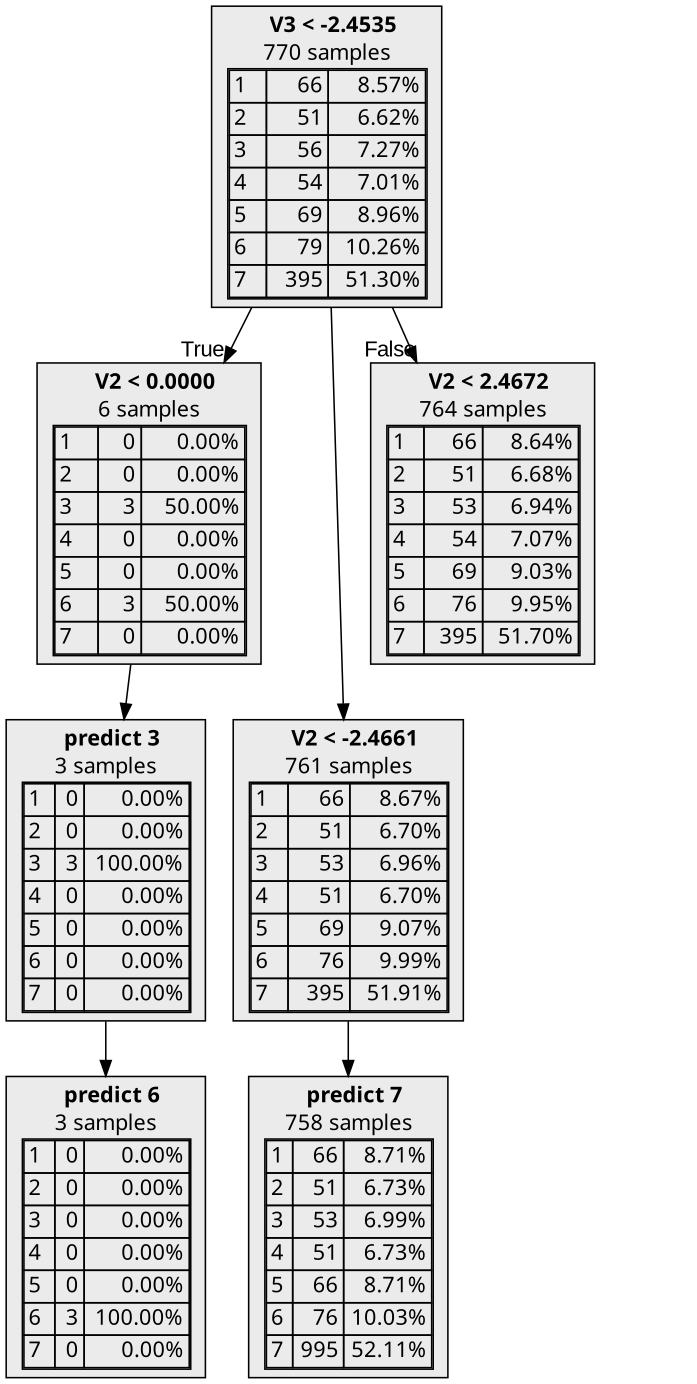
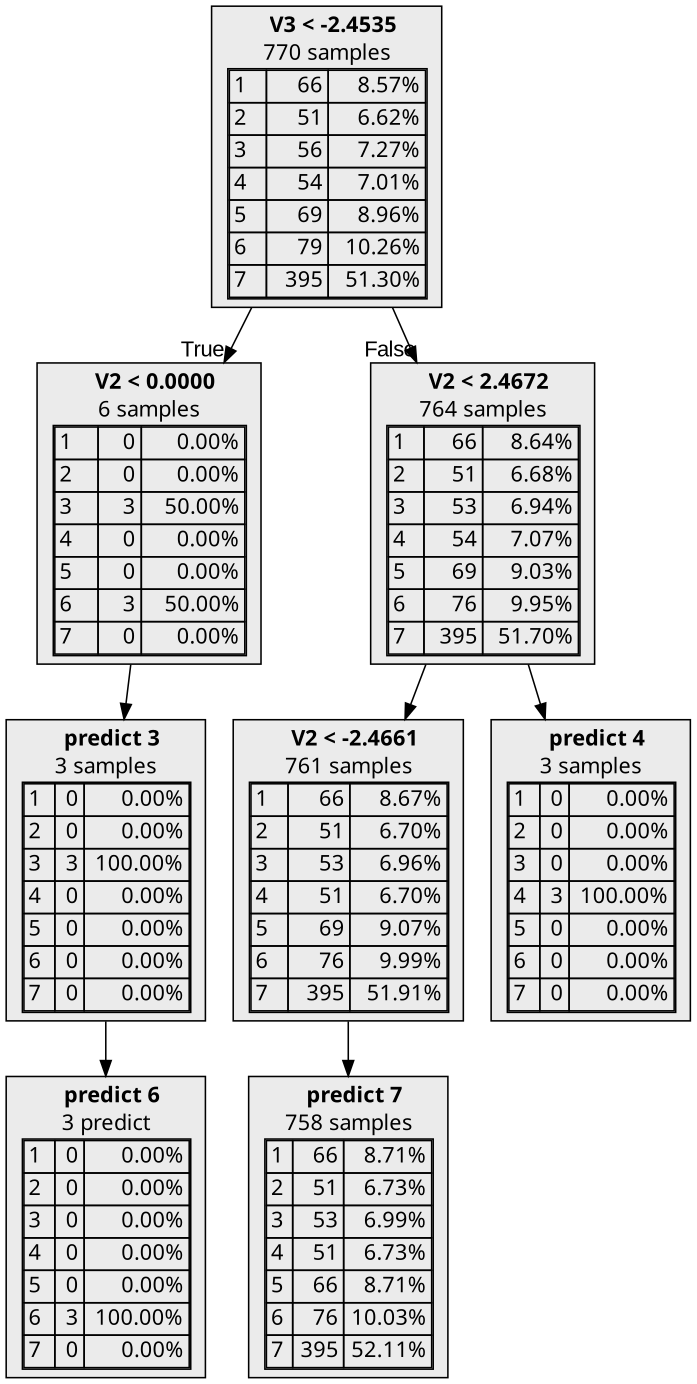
edge "V3 < -2.4535" -> "V2 < -2.4661": now "V2 < 2.4672" -> "V2 < -2.4661"
node "predict 4": added
node "predict 6": text "3 samples" -> "3 predict"
node "predict 7": text "995" -> "395"
